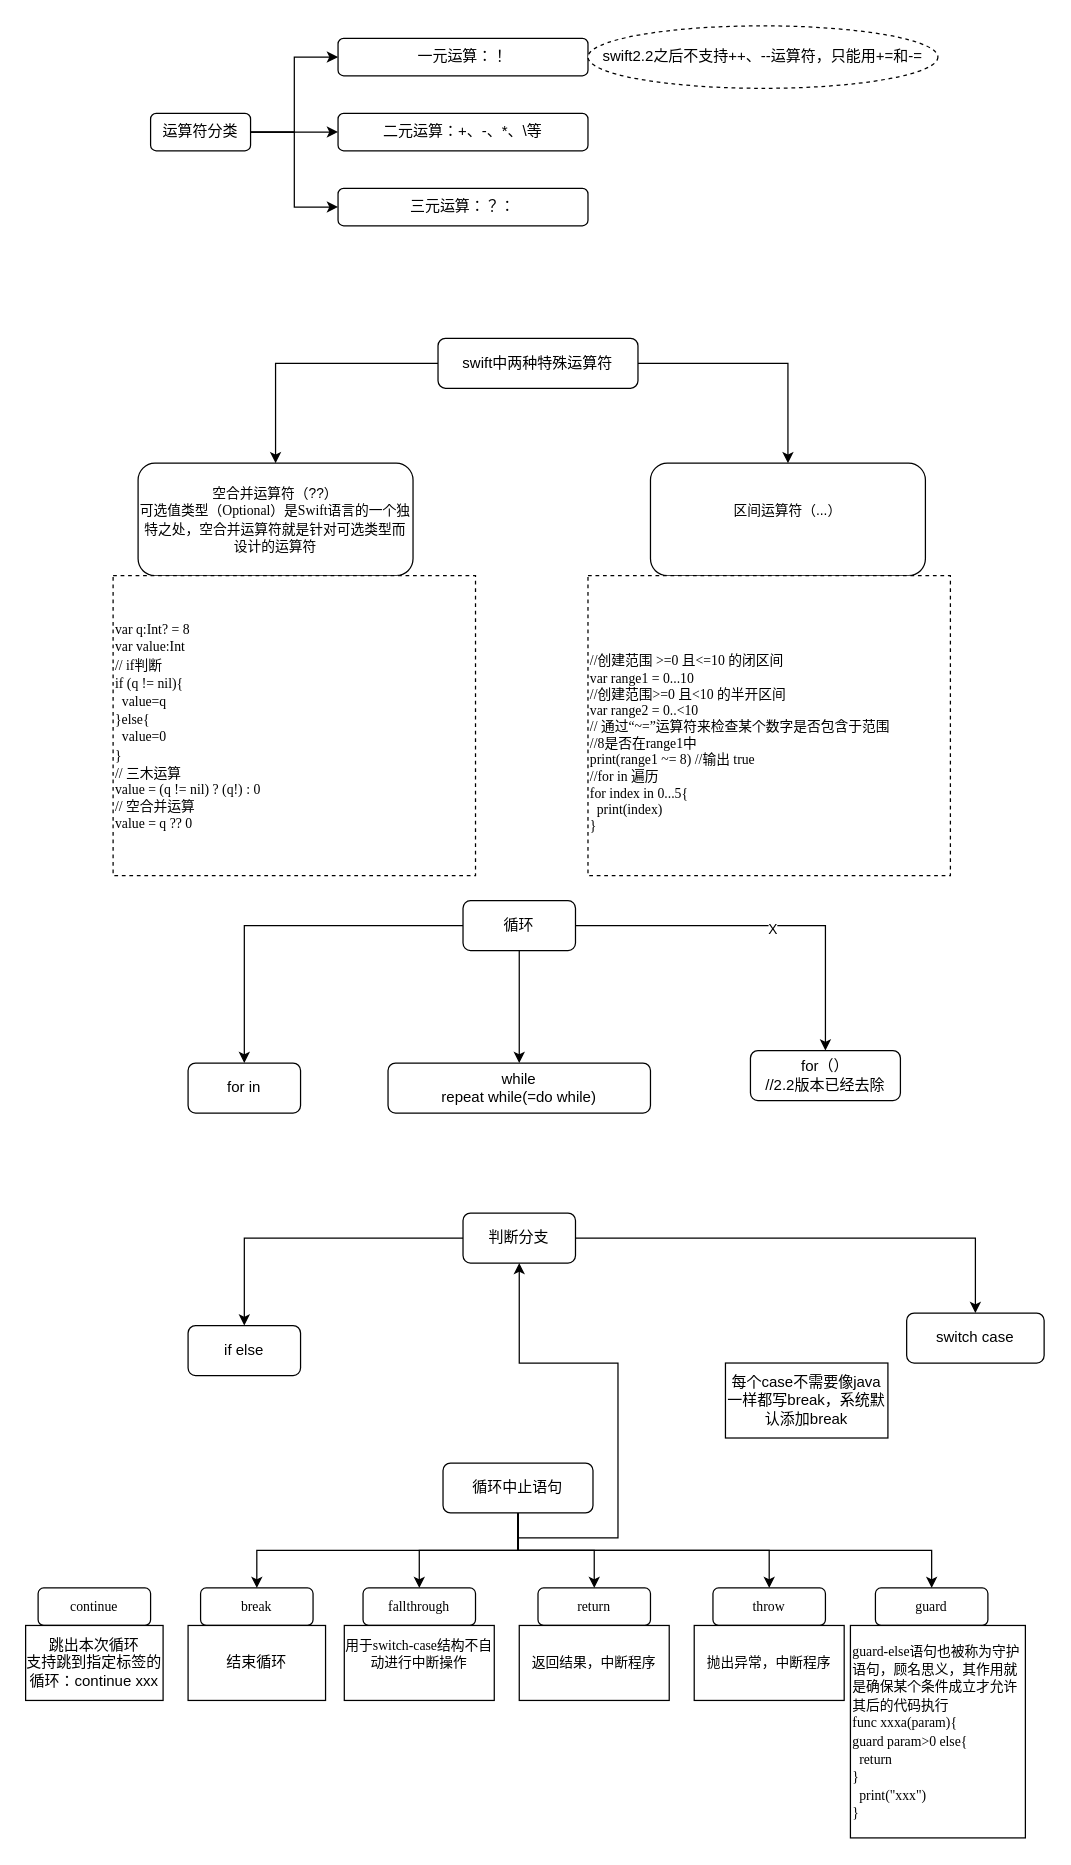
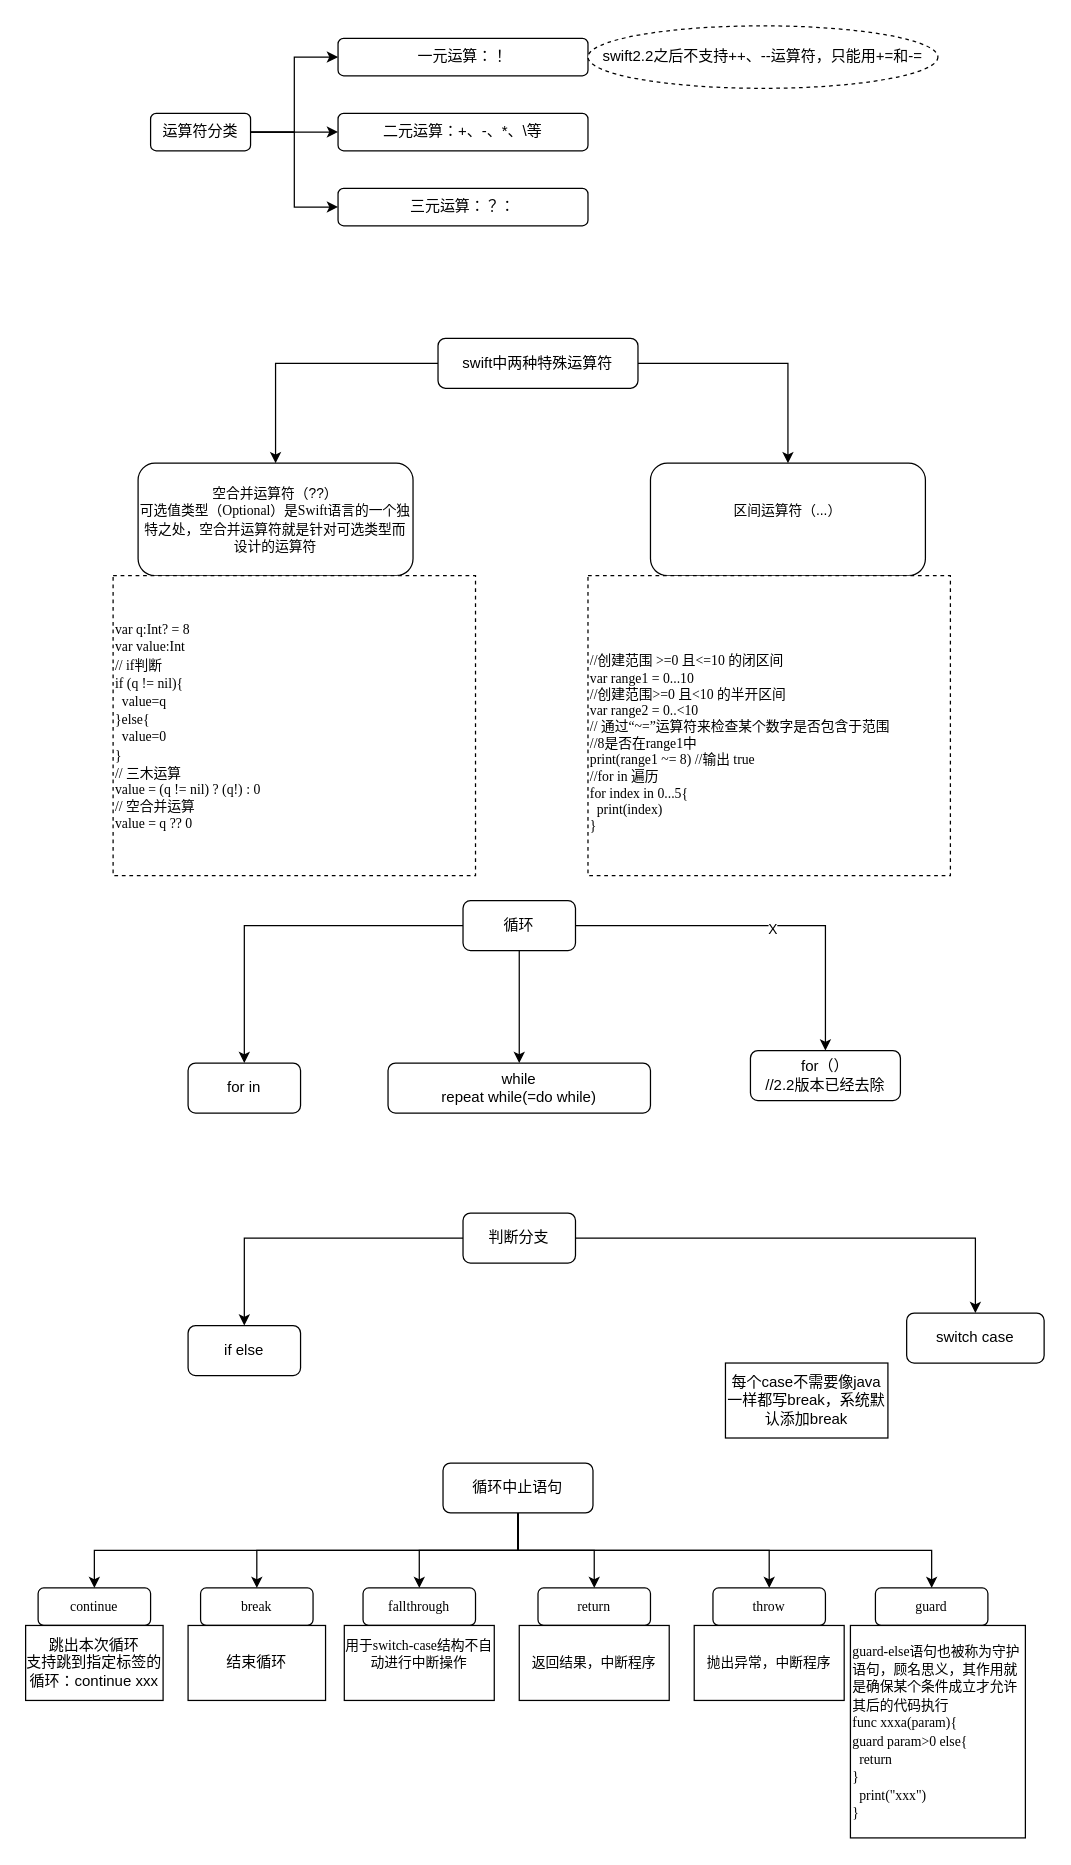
edge "循环中止语句" -> "判断分支": now "循环中止语句" -> "continue"
